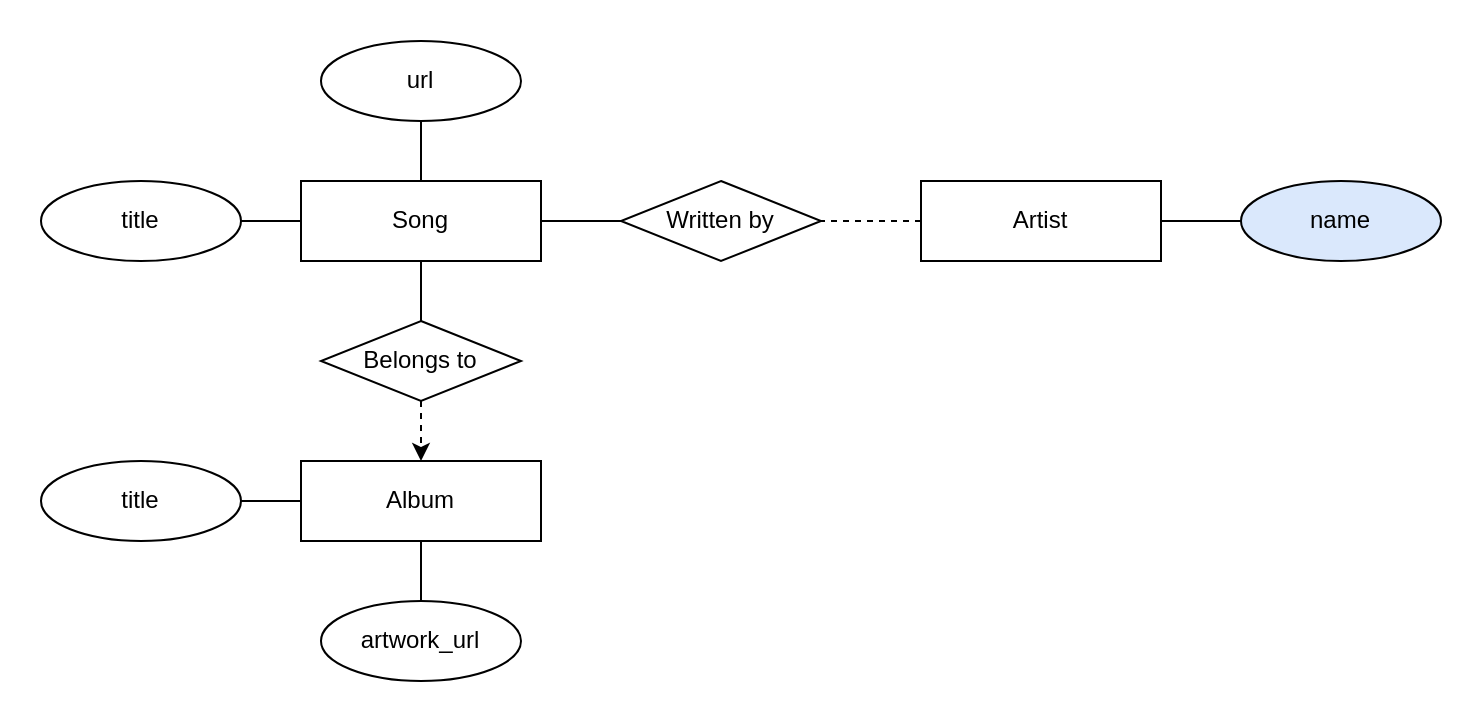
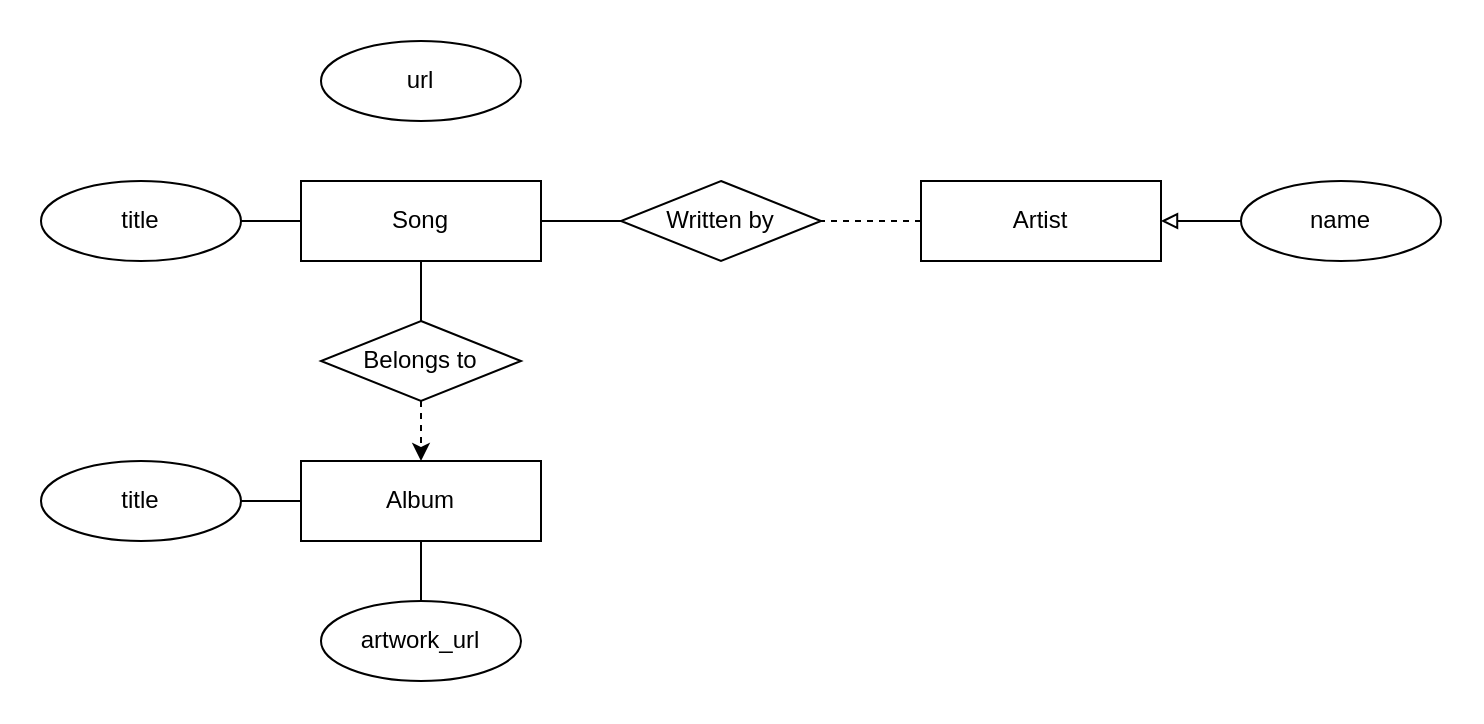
edge "url" -- "Song": removed
edge "Artist" -- "name": arrowhead none -> block
node "name": fillcolor #dae8fc -> #ffffff
